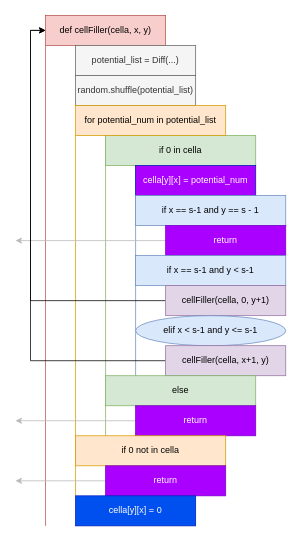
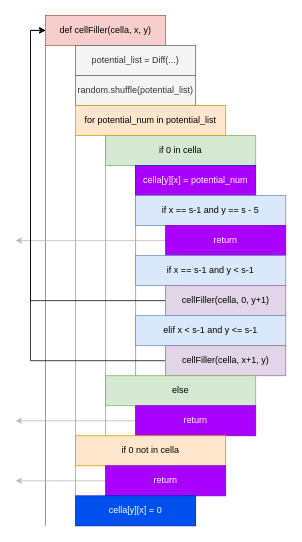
node "if x == s-1 and y == s - 1": label "if x == s-1 and y == s - 1" -> "if x == s-1 and y == s - 5"
node "elif x < s-1 and y <= s-1": shape ellipse -> rectangle
